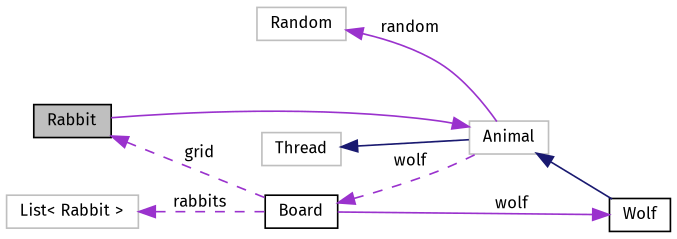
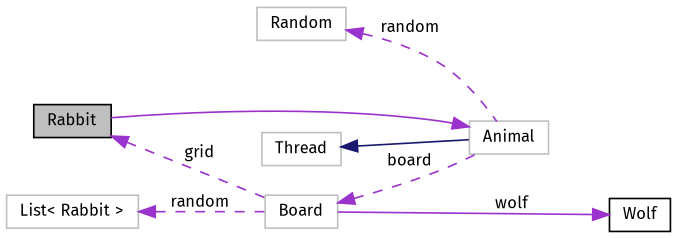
edge "Animal" -> "Random": style solid -> dashed
edge "Animal" -> "Board": label " wolf" -> " board"
edge "Wolf" -> "Animal": removed
edge "Board" -> "List< Rabbit >": label " rabbits" -> " random"
node "Board": color black -> grey75
